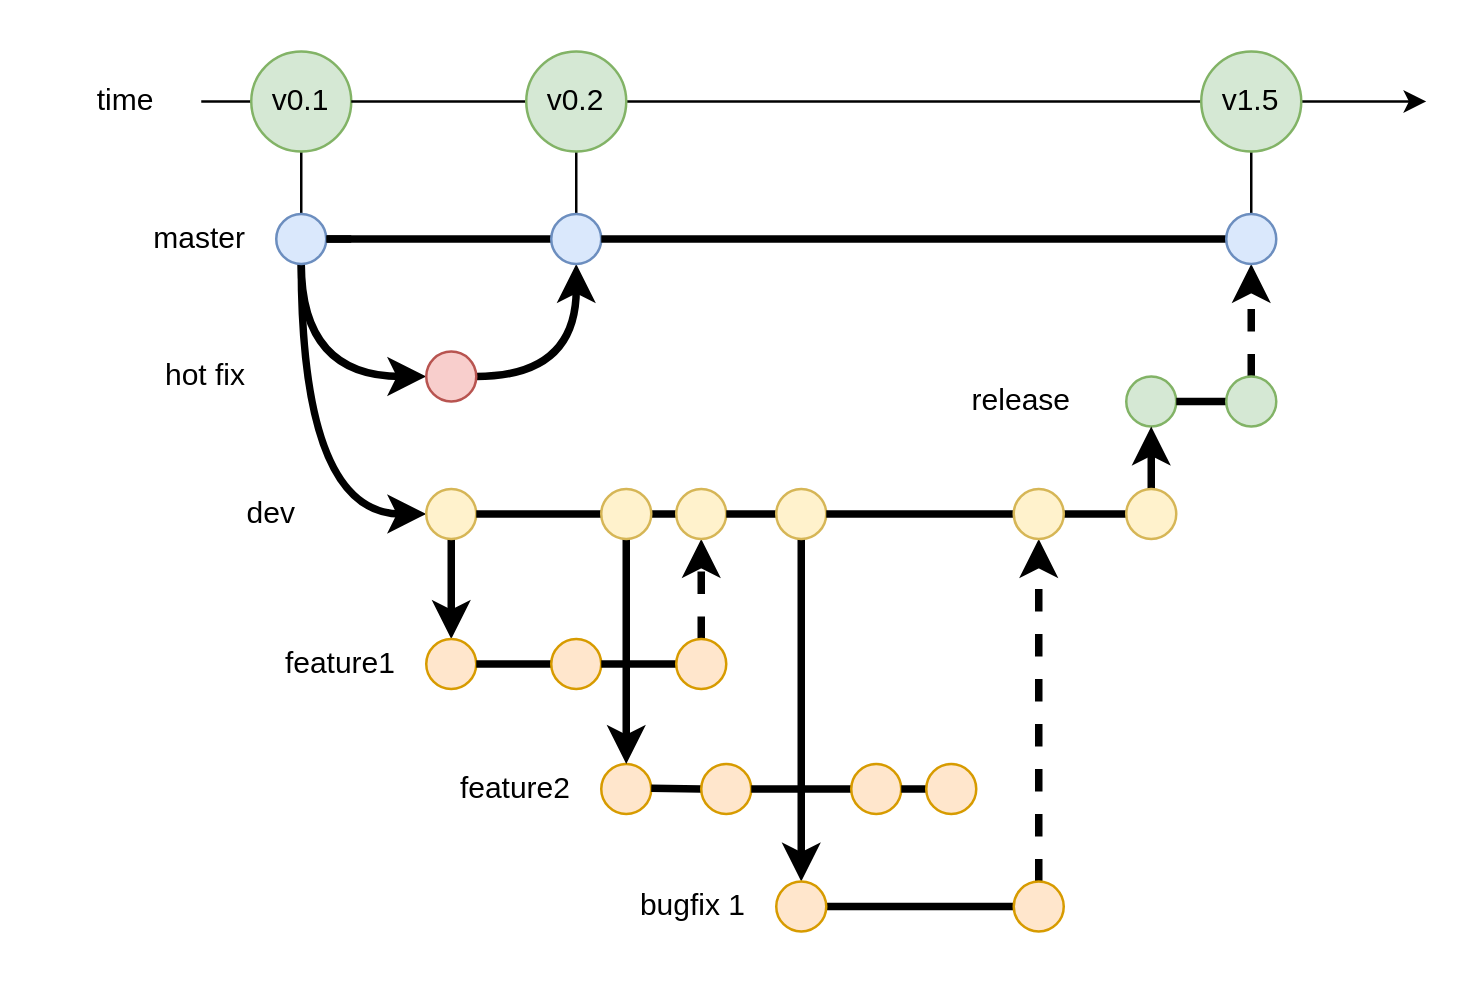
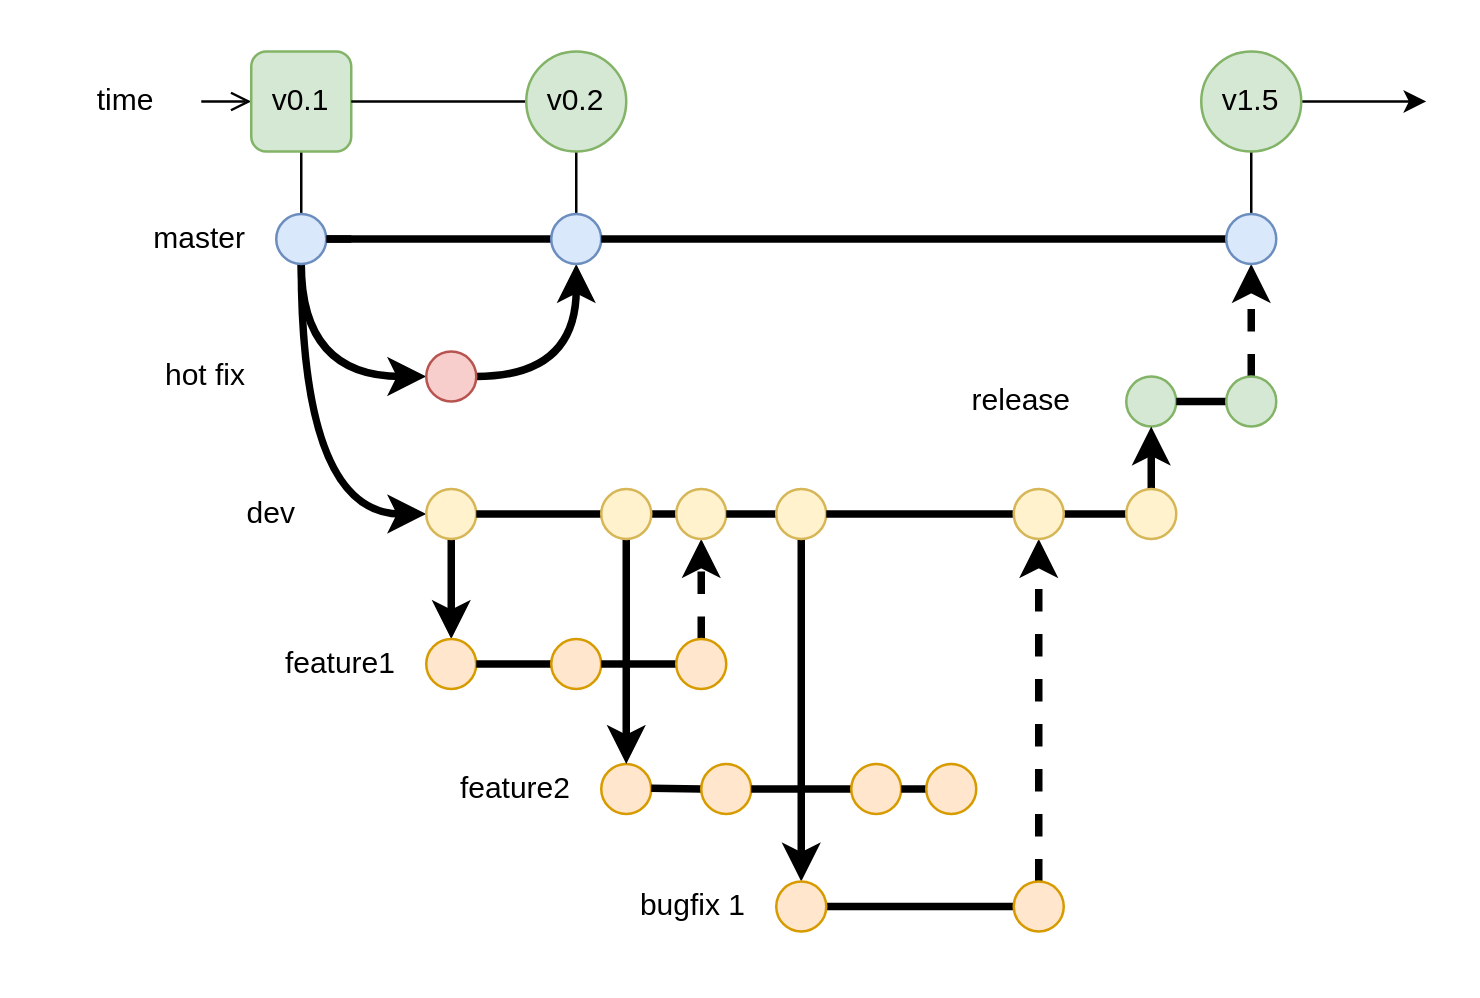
edge "time" -- "v0.1": arrowhead none -> open
node "v0.1": shape ellipse -> rounded rectangle
edge "v0.1" -- "v1.5": now "v0.1" -- "v0.2"
